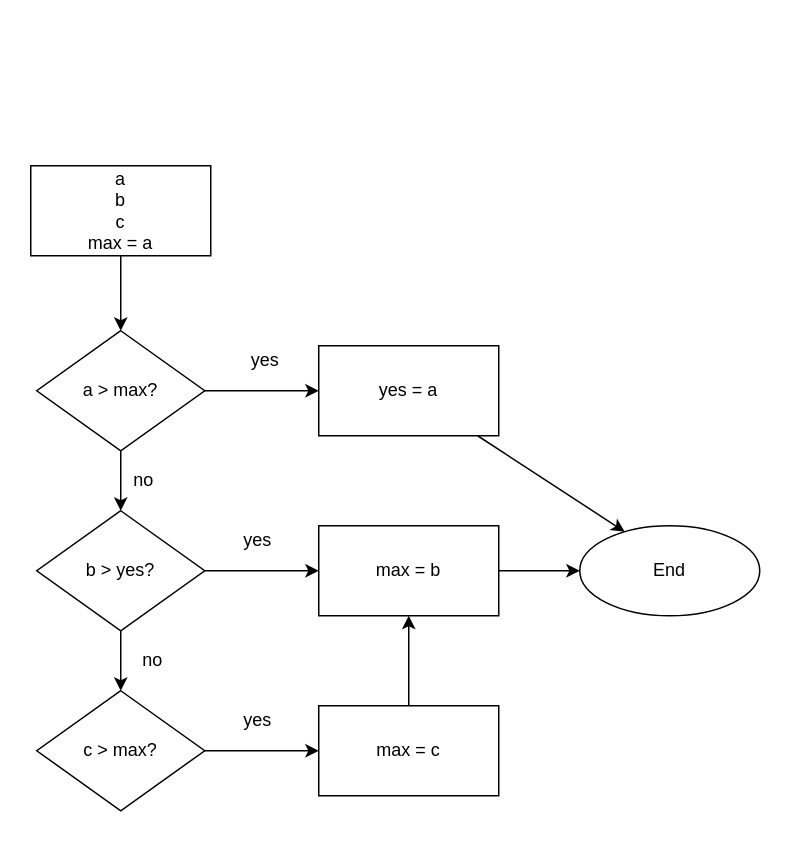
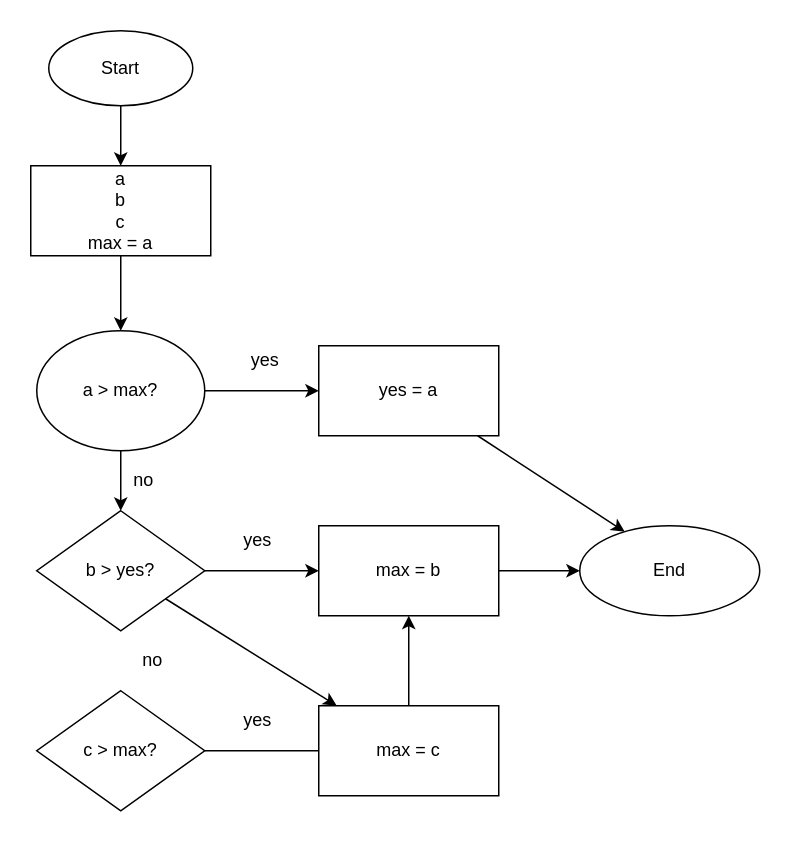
node "Start": added
edge "Start" -> "a b c max = a": added
node "a > max?": shape diamond -> ellipse
edge "b > yes?" -> "c > max?": now "b > yes?" -> "max = c"
edge "c > max?" -> "max = c": arrowhead classic -> none
